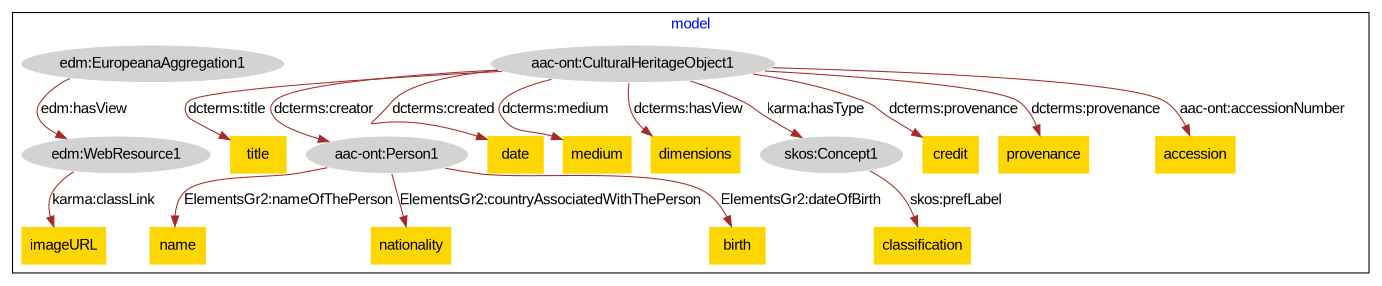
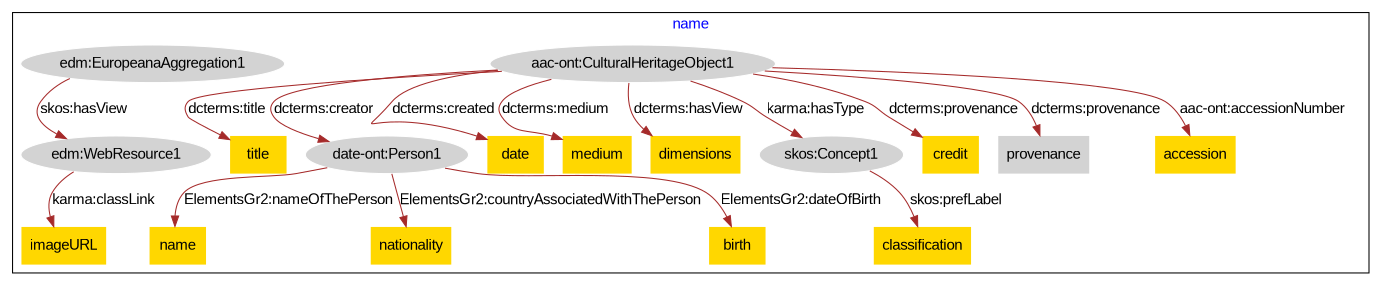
cluster "model": label "model" -> "name"
edge "edm:EuropeanaAggregation1" -> "edm:WebResource1": label "edm:hasView" -> "skos:hasView"
node "aac-ont:Person1": label "aac-ont:Person1" -> "date-ont:Person1"
node "provenance": fillcolor gold -> lightgray
